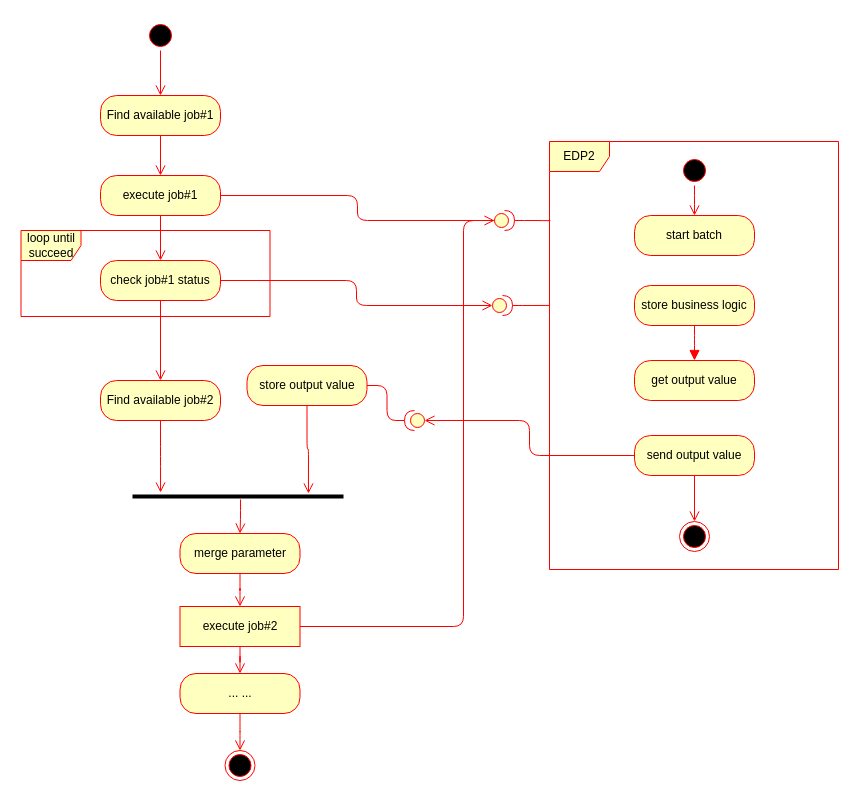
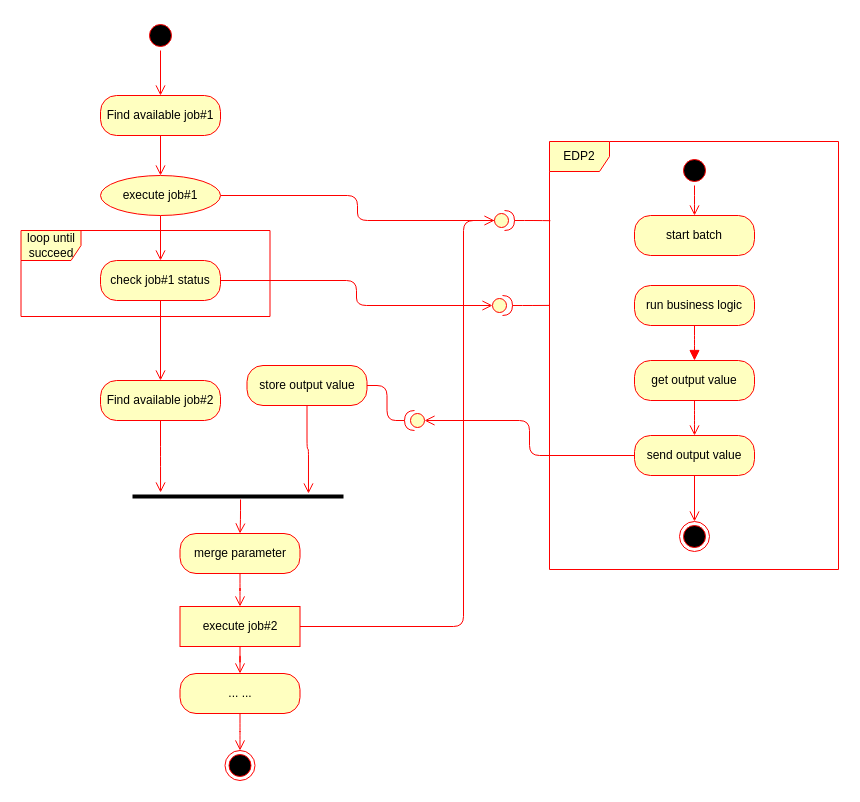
node "execute job#1": shape rounded rectangle -> ellipse
node "store business logic": label "store business logic" -> "run business logic"
edge "get output value" -> "send output value": added
